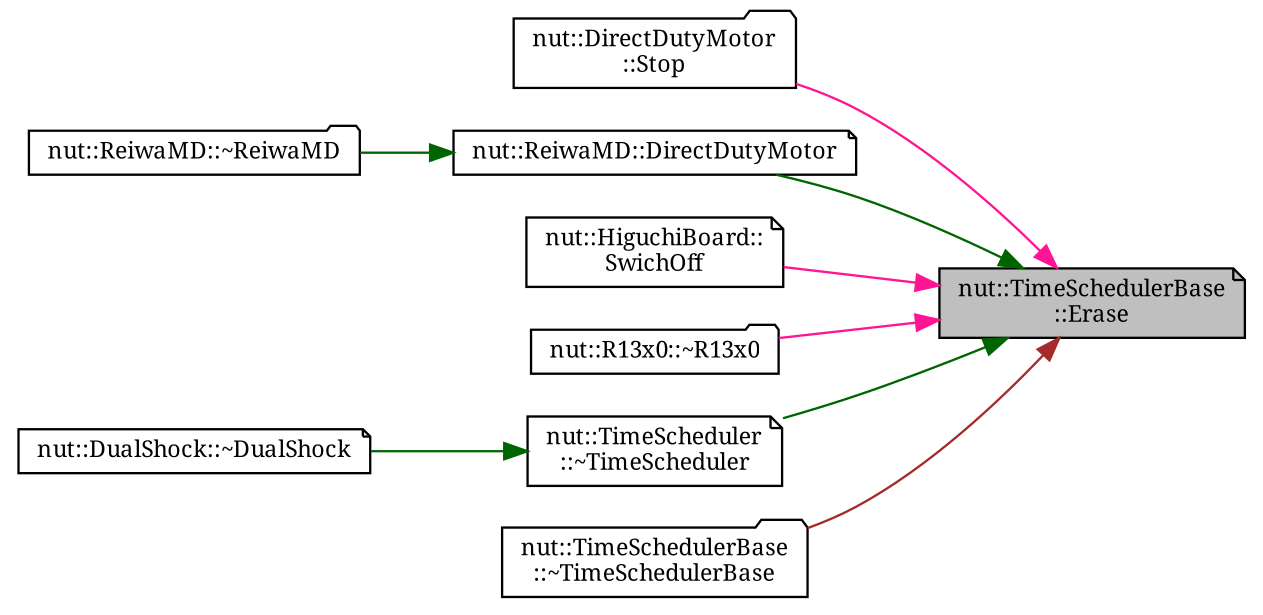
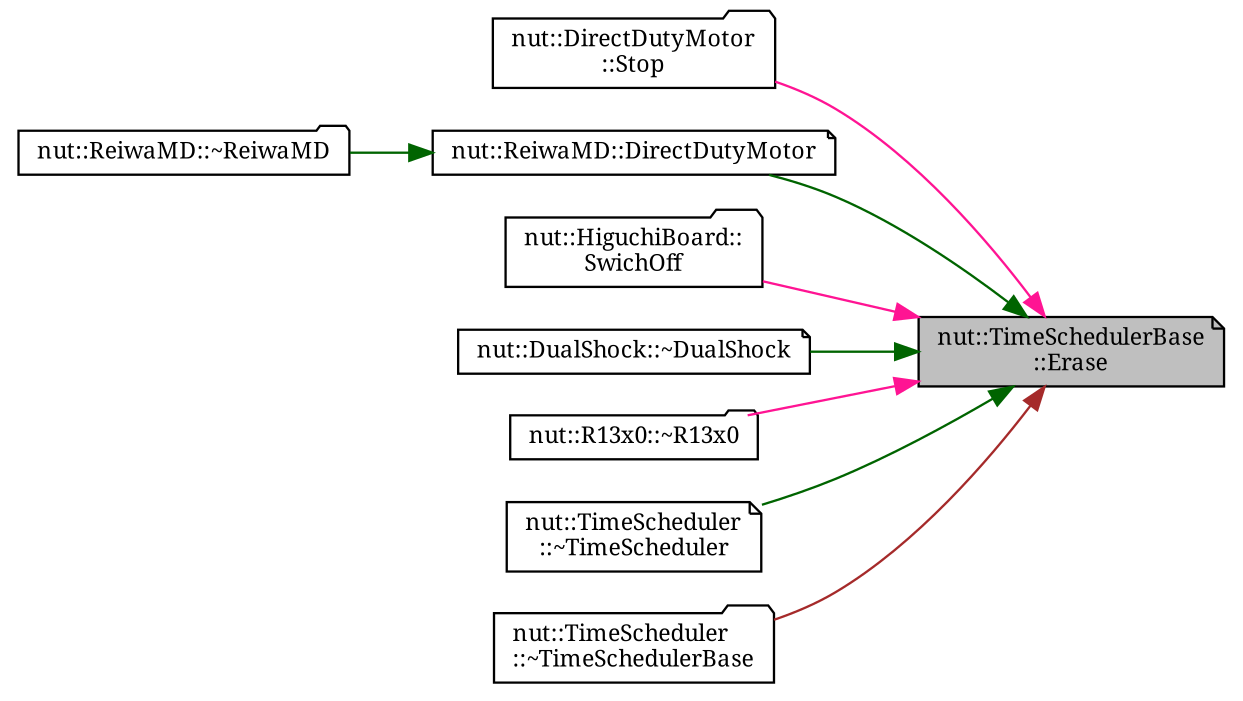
node "nut::HiguchiBoard:: SwichOff": shape note -> folder
edge "nut::DualShock::~DualShock" -> "nut::TimeScheduler ::~TimeScheduler": now "nut::DualShock::~DualShock" -> "nut::TimeSchedulerBase ::Erase"
node "nut::TimeSchedulerBase ::~TimeSchedulerBase": label "nut::TimeSchedulerBase ::~TimeSchedulerBase" -> "nut::TimeScheduler ::~TimeSchedulerBase"
